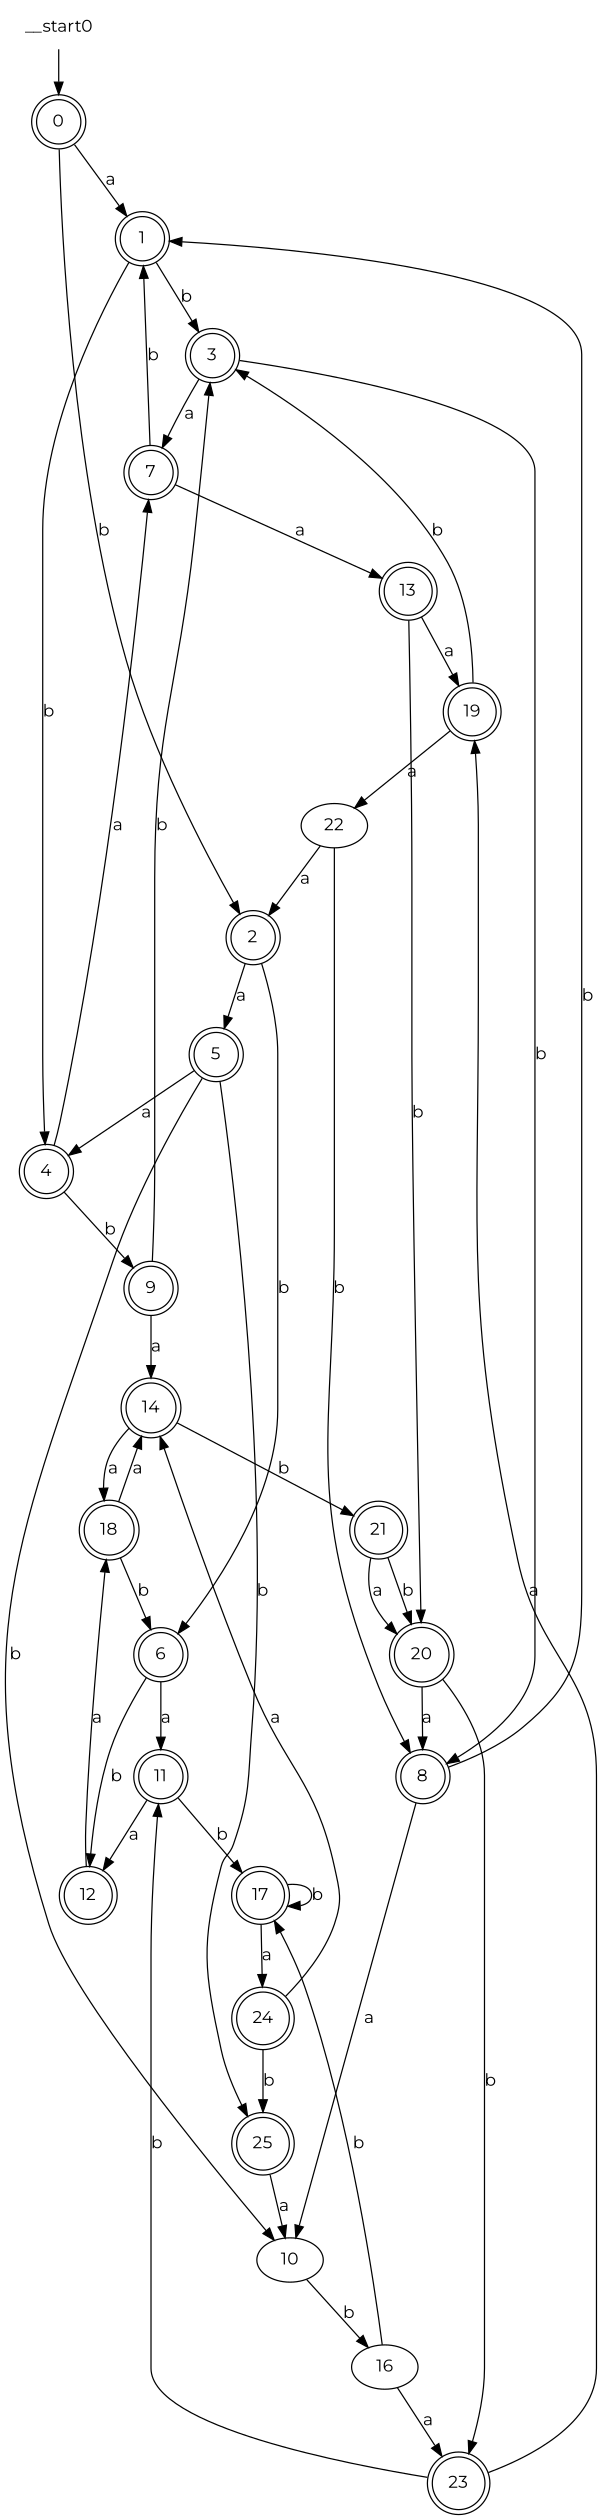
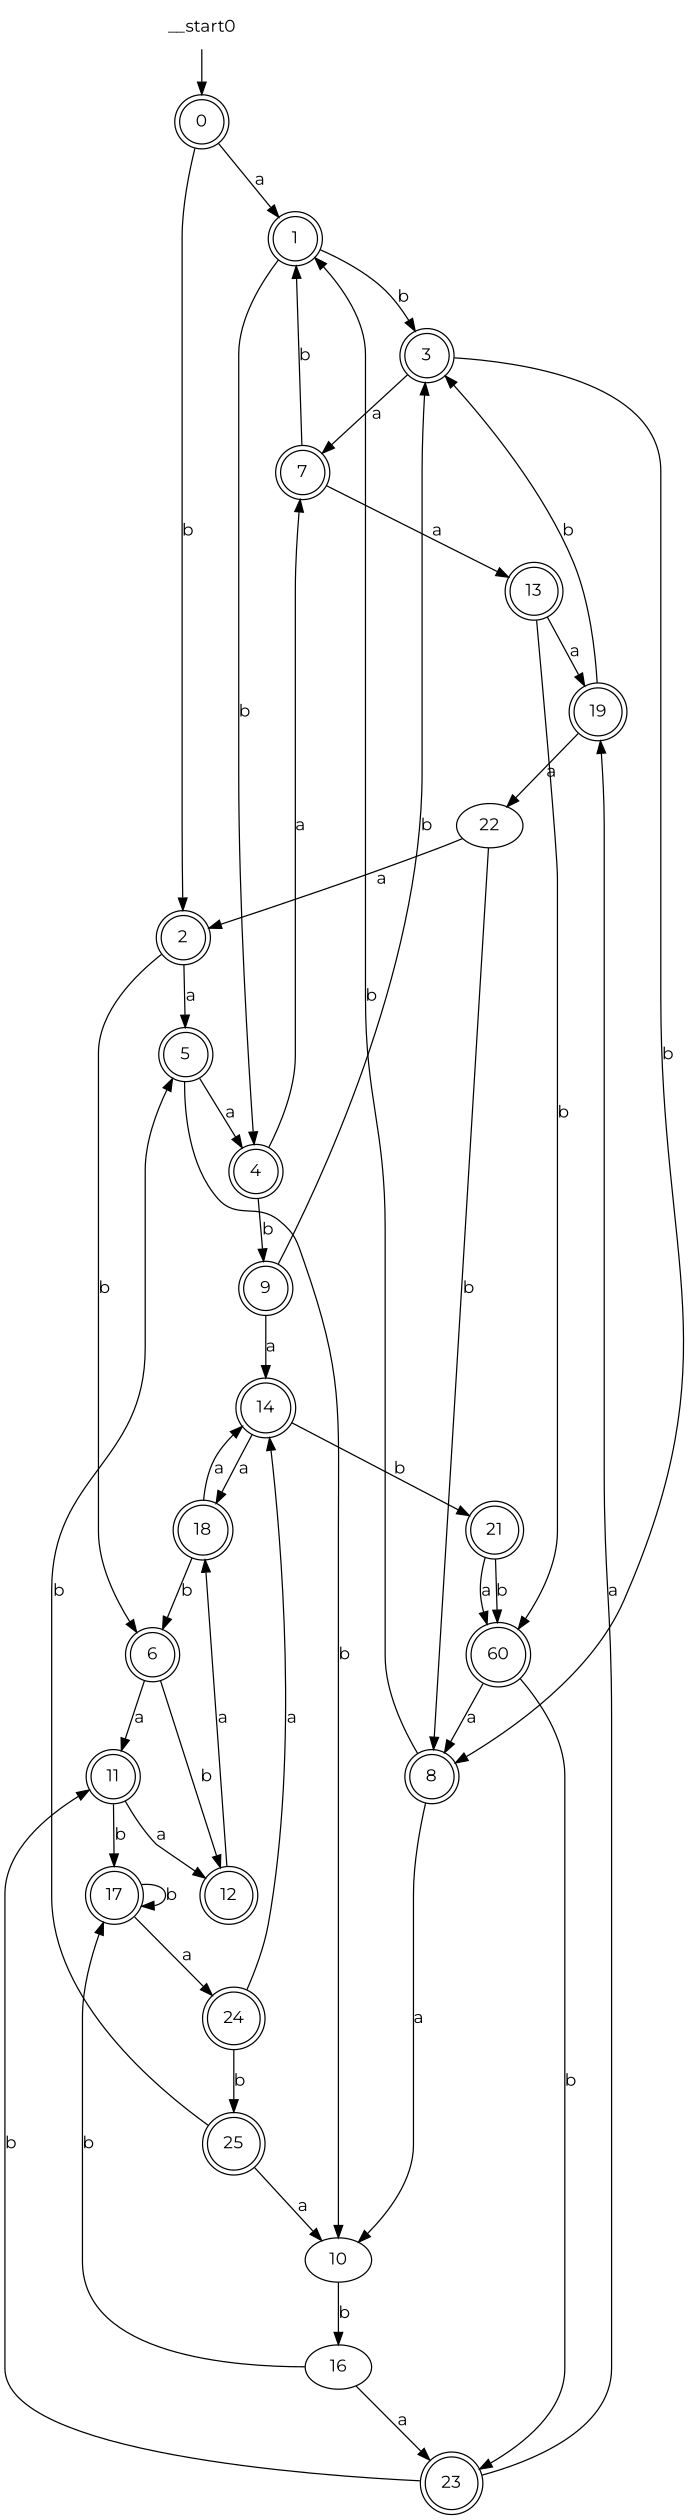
edge "5" -> "25": reversed
node "20": label "20" -> "60"
